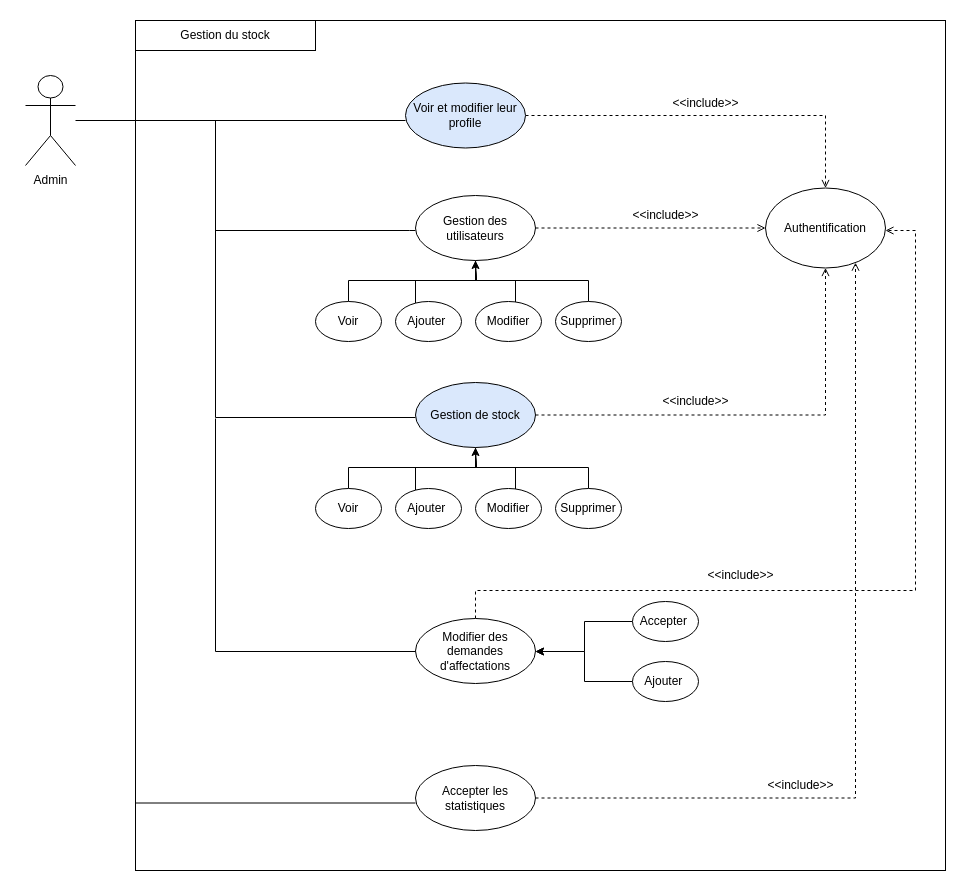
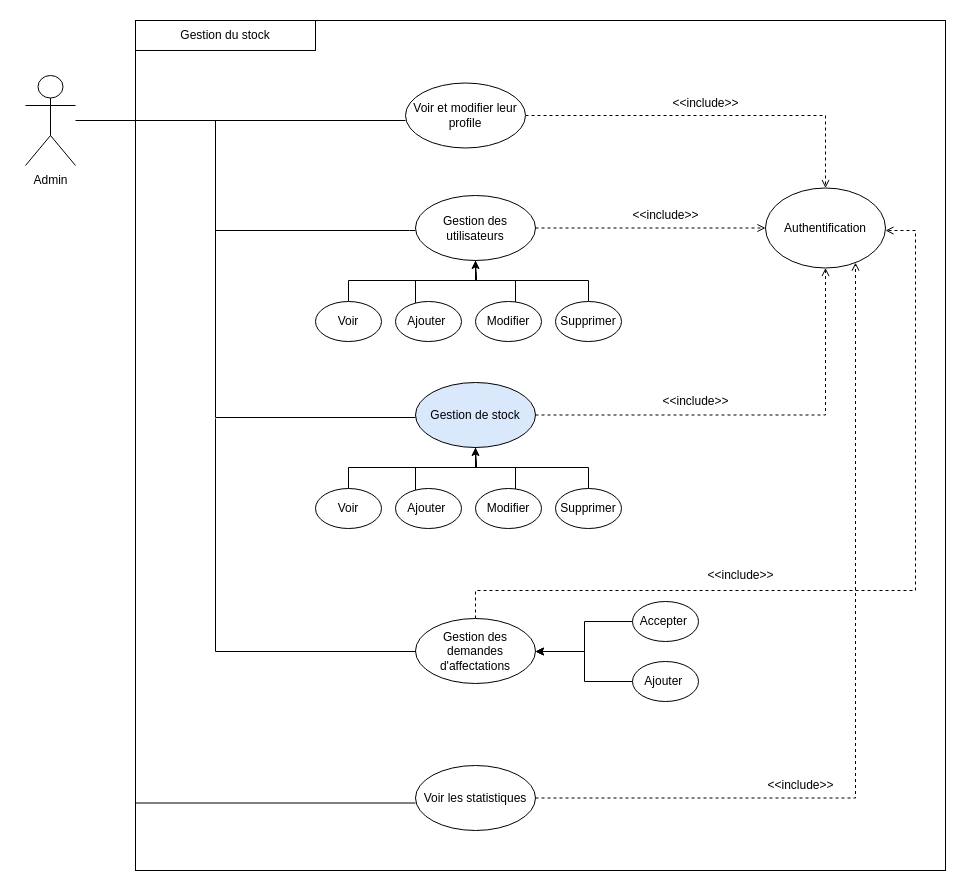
node "Voir et modifier leur profile": fillcolor #dae8fc -> #ffffff
node "Modifier des demandes d'affectations": label "Modifier des demandes d'affectations" -> "Gestion des demandes d'affectations"
node "Accepter les statistiques": label "Accepter les statistiques" -> "Voir les statistiques"
